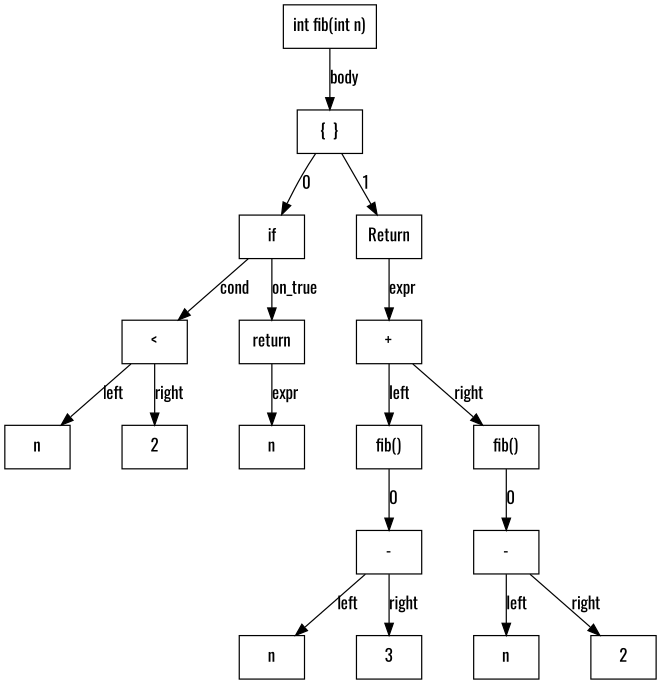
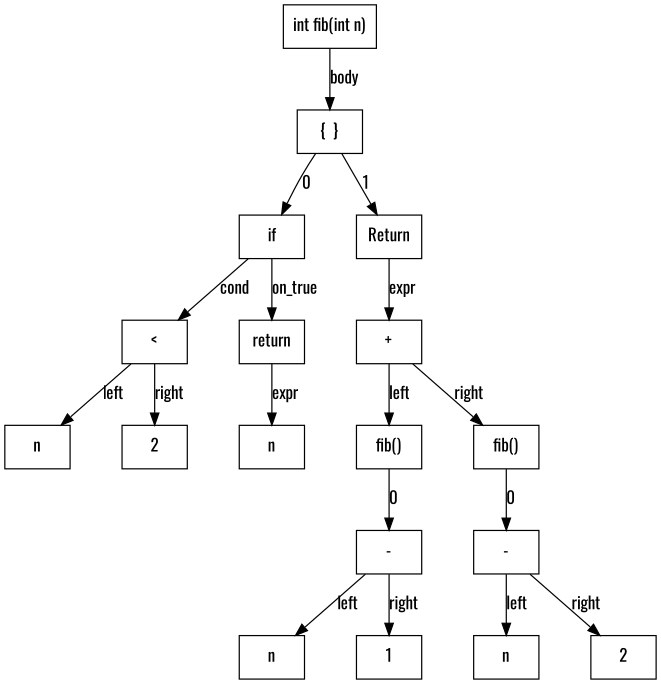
node "3": label "3" -> "1"
